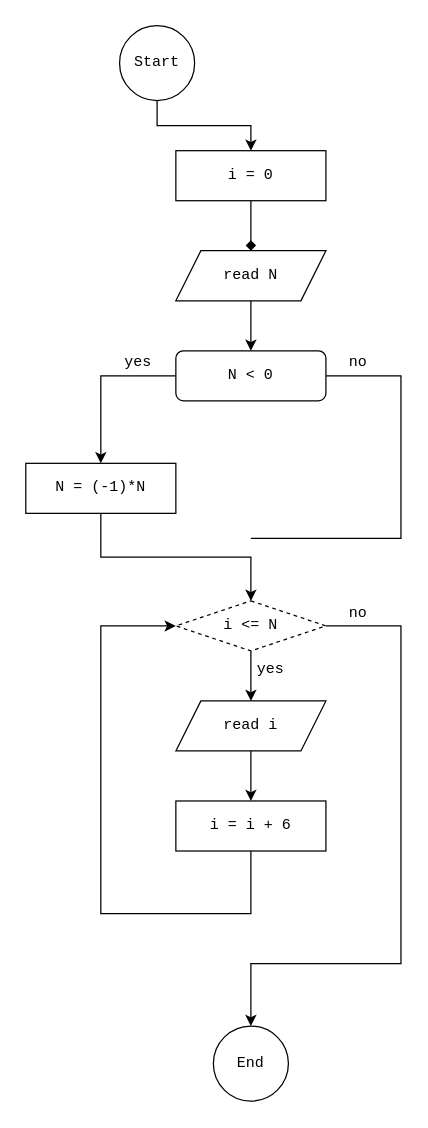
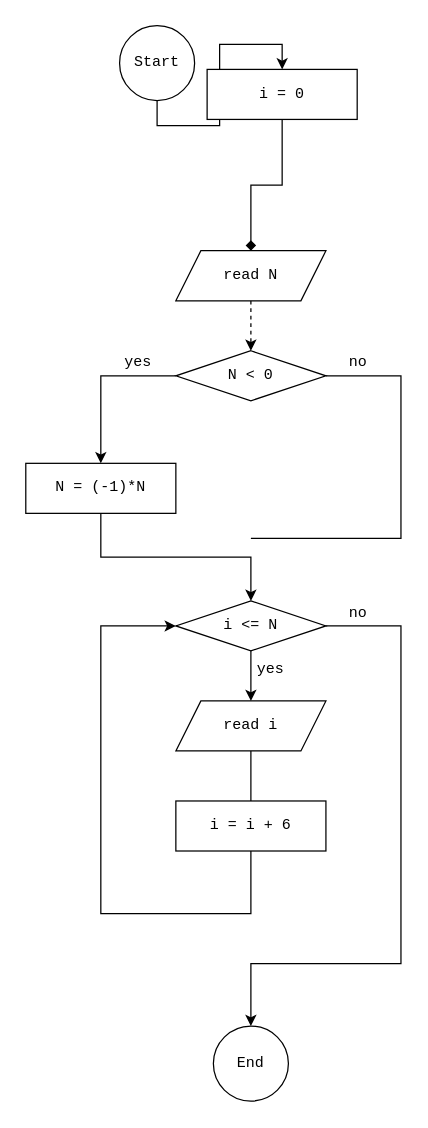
node "i = 0": moved (251, 176) -> (282, 94)
edge "read N" -> "N < 0": style solid -> dashed
node "N < 0": shape rounded rectangle -> diamond
node "i <= N": style dashed -> solid
edge "read i" -> "i = i + 6": arrowhead classic -> none
